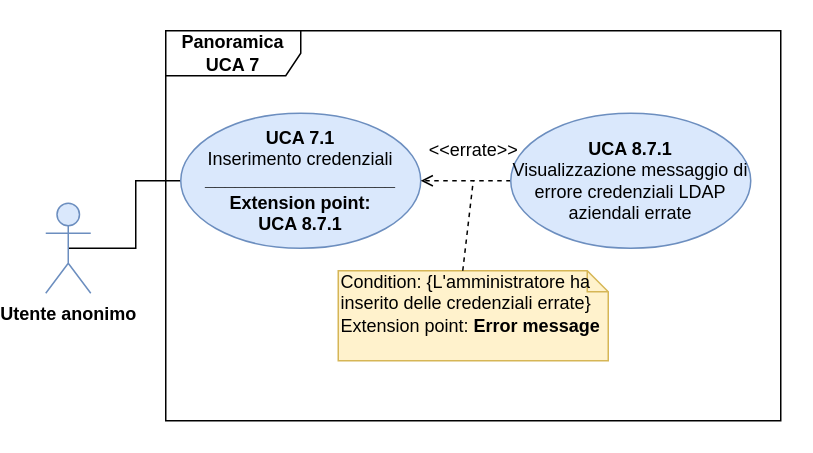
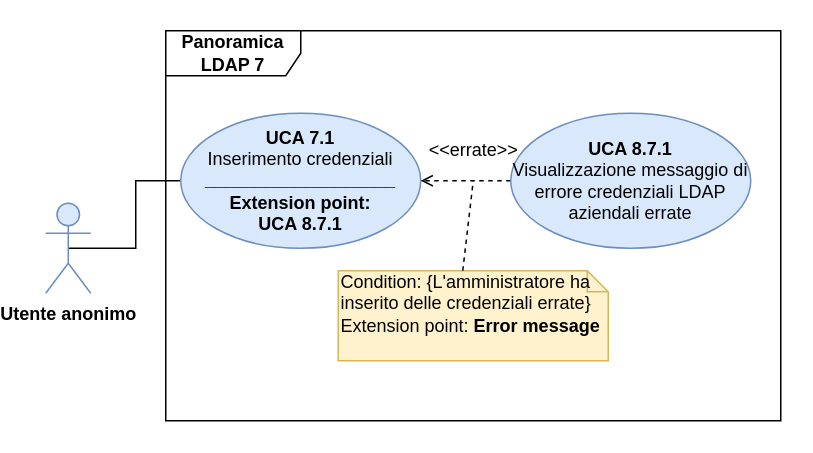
node "Panoramica UCA 7": label "Panoramica UCA 7" -> "Panoramica LDAP 7"
